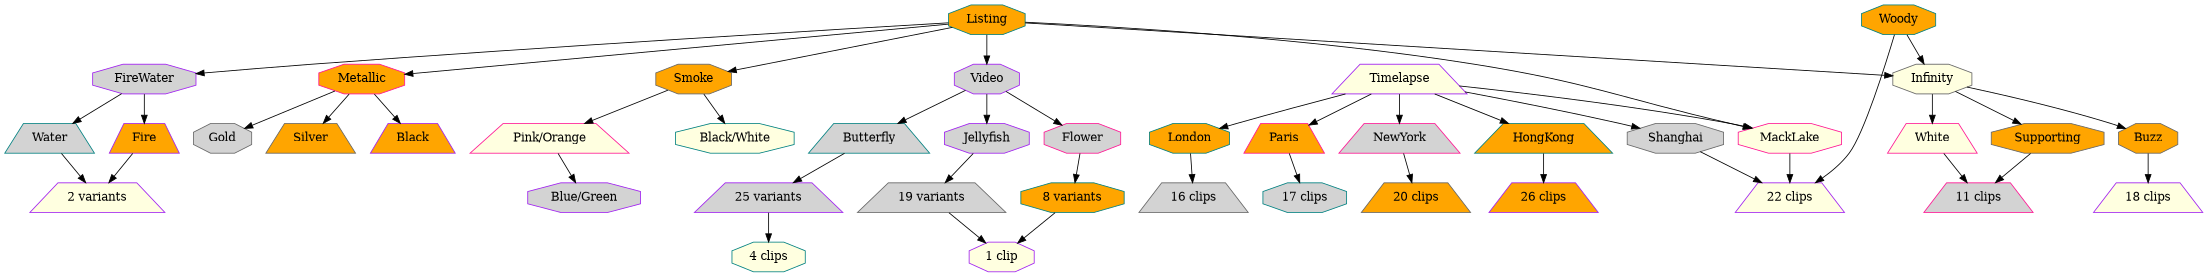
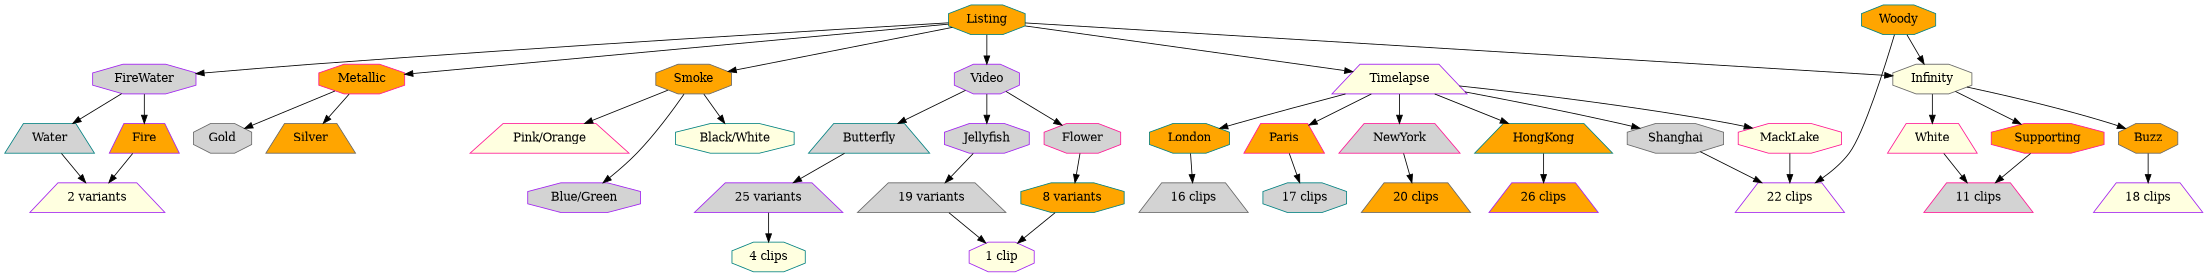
edge "Listing" -> "MackLake": now "Listing" -> "Timelapse"
node "Black": removed
node "Supporting": color gray40 -> deeppink
edge "Pink/Orange" -> "Blue/Green": now "Smoke" -> "Blue/Green"
